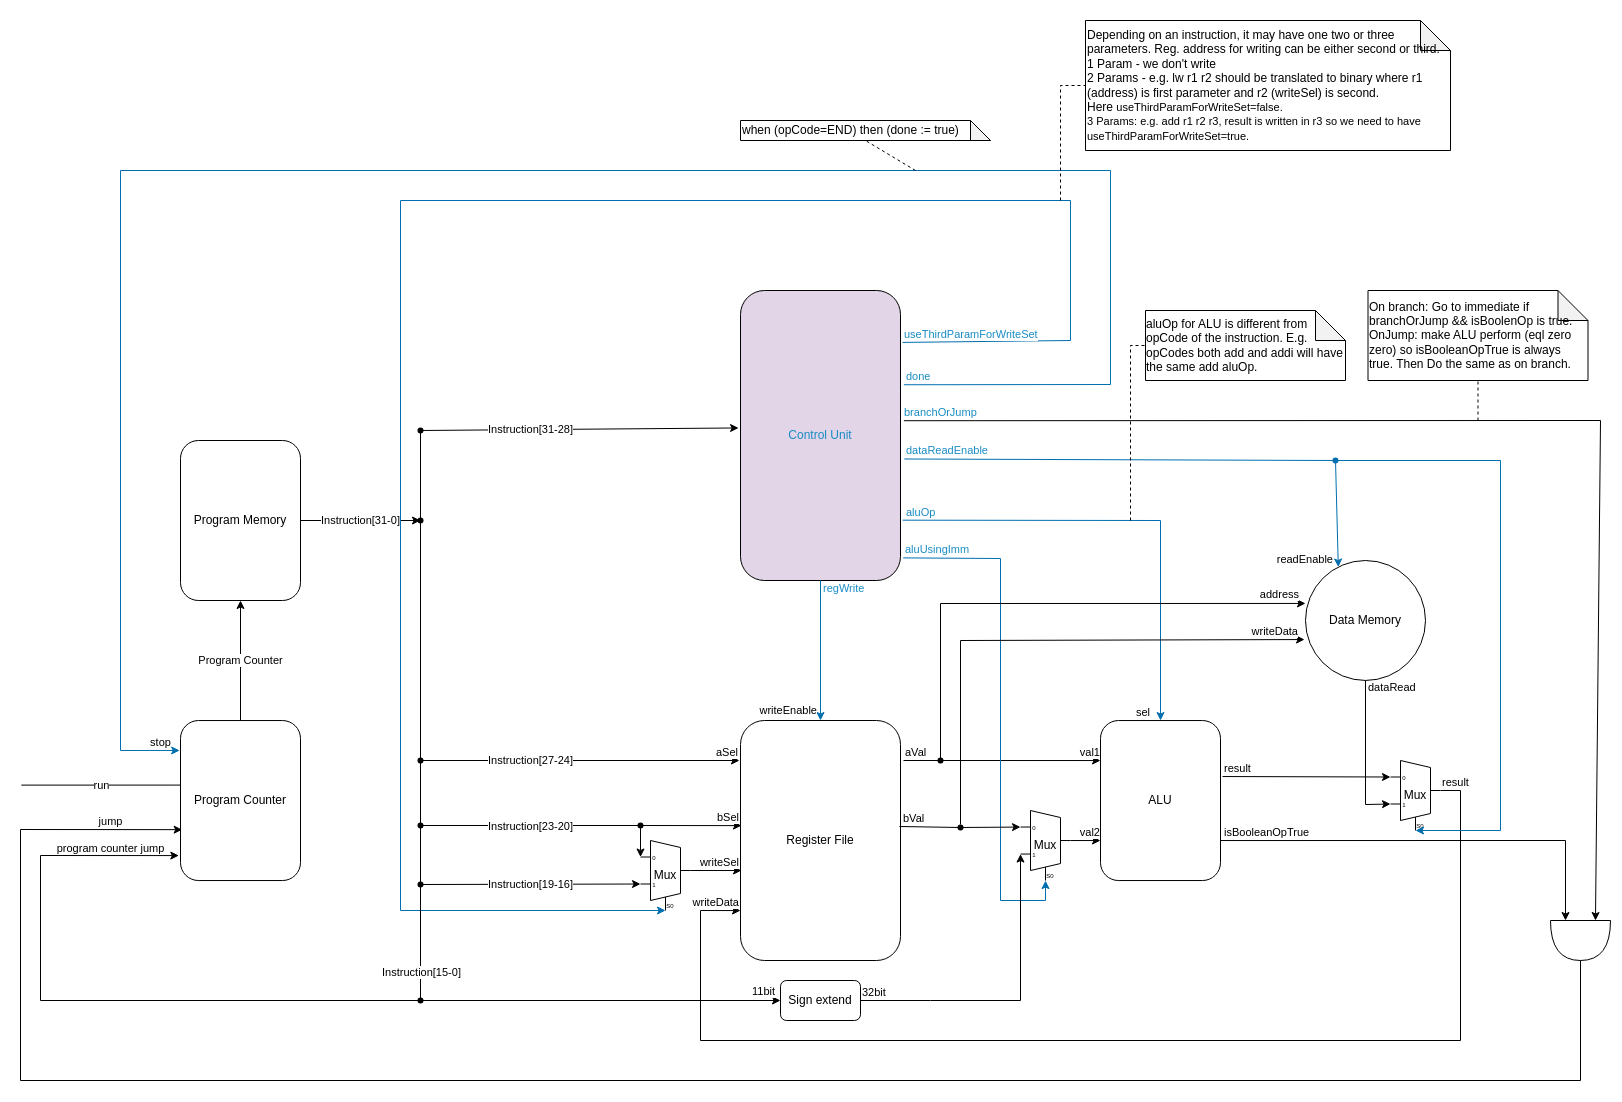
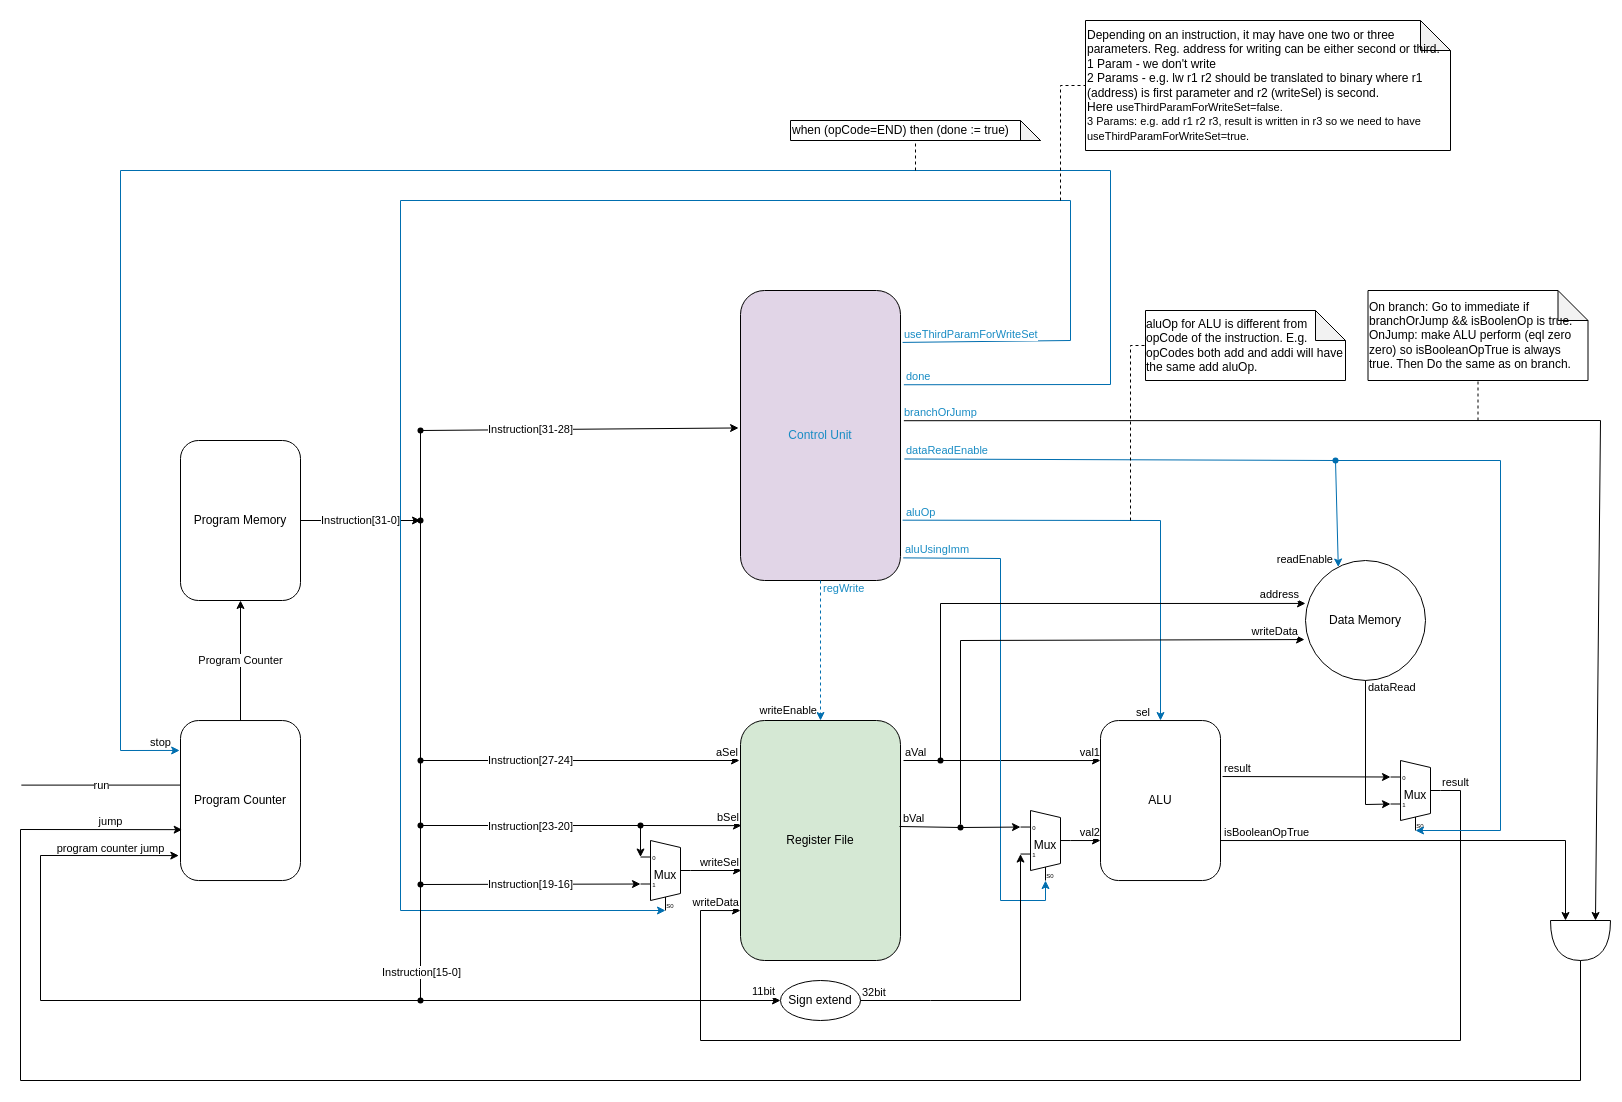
node "when (opCode=END) then (done := true)": moved (866, 131) -> (916, 131)
edge "Control Unit" -> "Register File": style solid -> dashed
node "Register File": fillcolor #ffffff -> #d5e8d4
node "Sign extend": shape rounded rectangle -> ellipse
